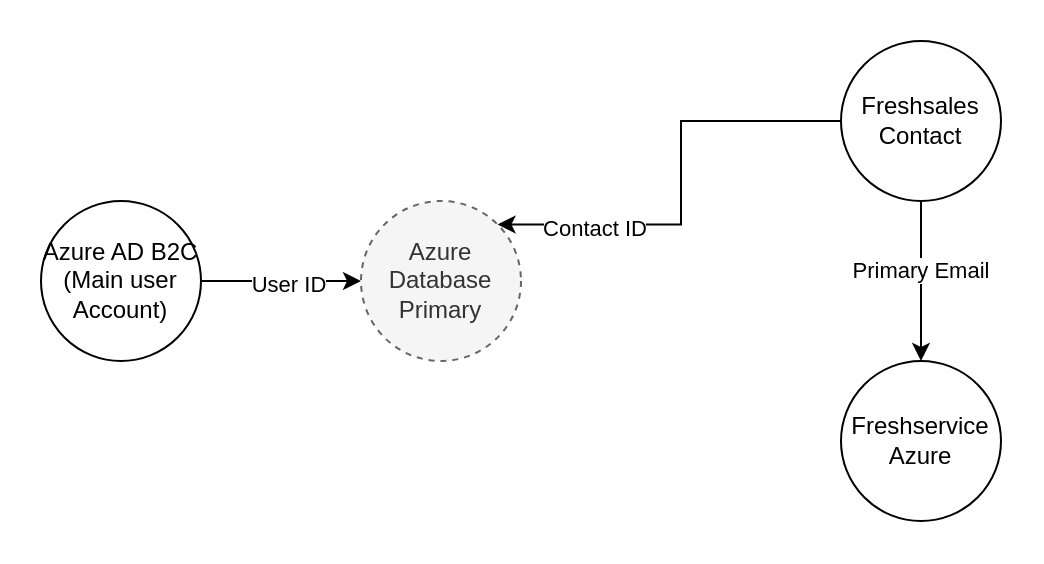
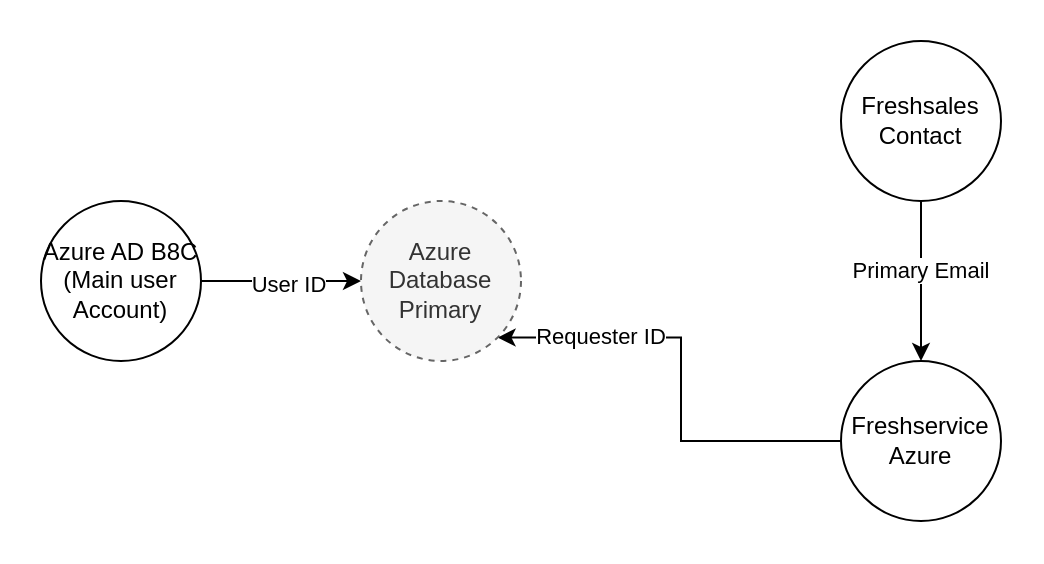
edge "Freshsales Contact" -> "Azure Database Primary": removed, label "Contact ID"
node "Azure AD B2C (Main user Account)": label "Azure AD B2C (Main user Account)" -> "Azure AD B8C (Main user Account)"
edge "Freshservice Azure" -> "Azure Database Primary": added, label "Requester ID"
